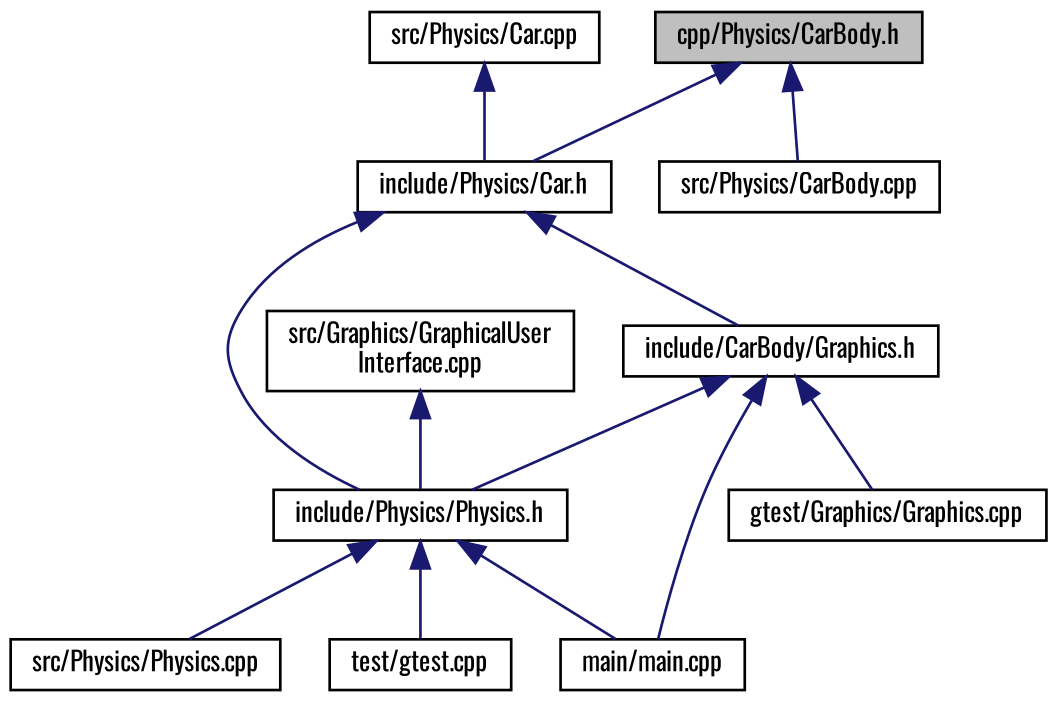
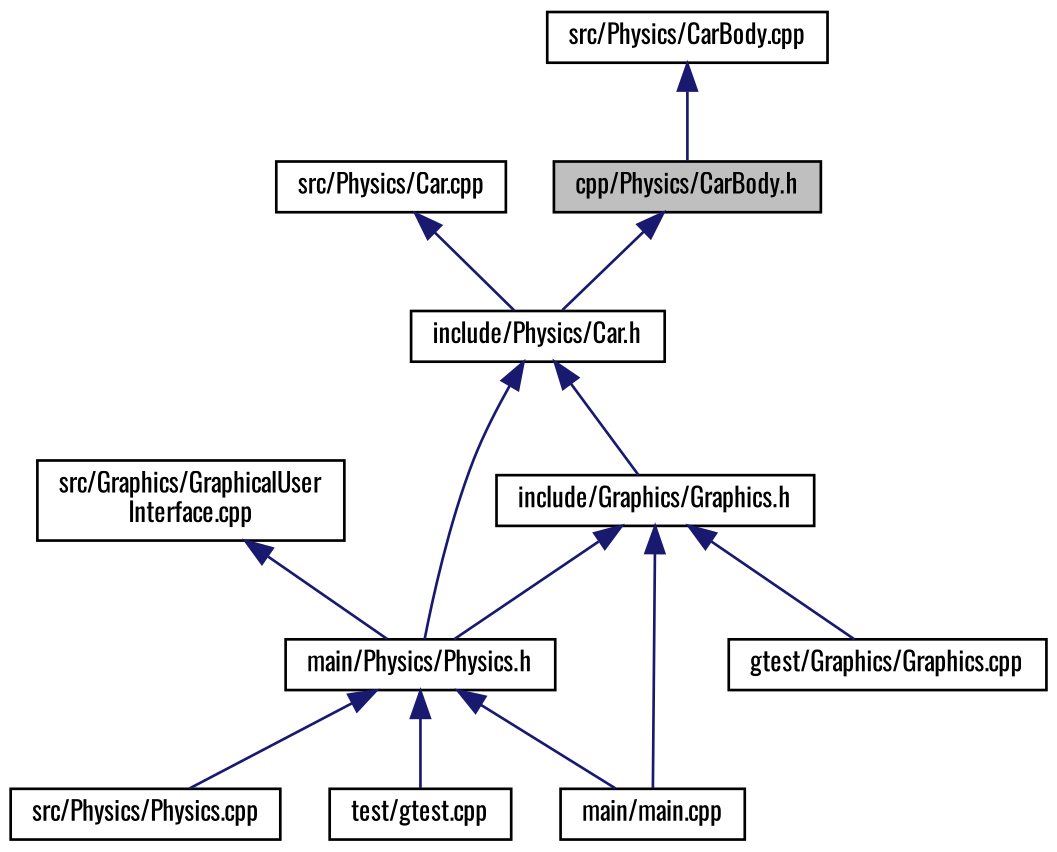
edge "src/Physics/CarBody.cpp" -> "cpp/Physics/CarBody.h": reversed
node "include/CarBody/Graphics.h": label "include/CarBody/Graphics.h" -> "include/Graphics/Graphics.h"
node "include/Physics/Physics.h": label "include/Physics/Physics.h" -> "main/Physics/Physics.h"
